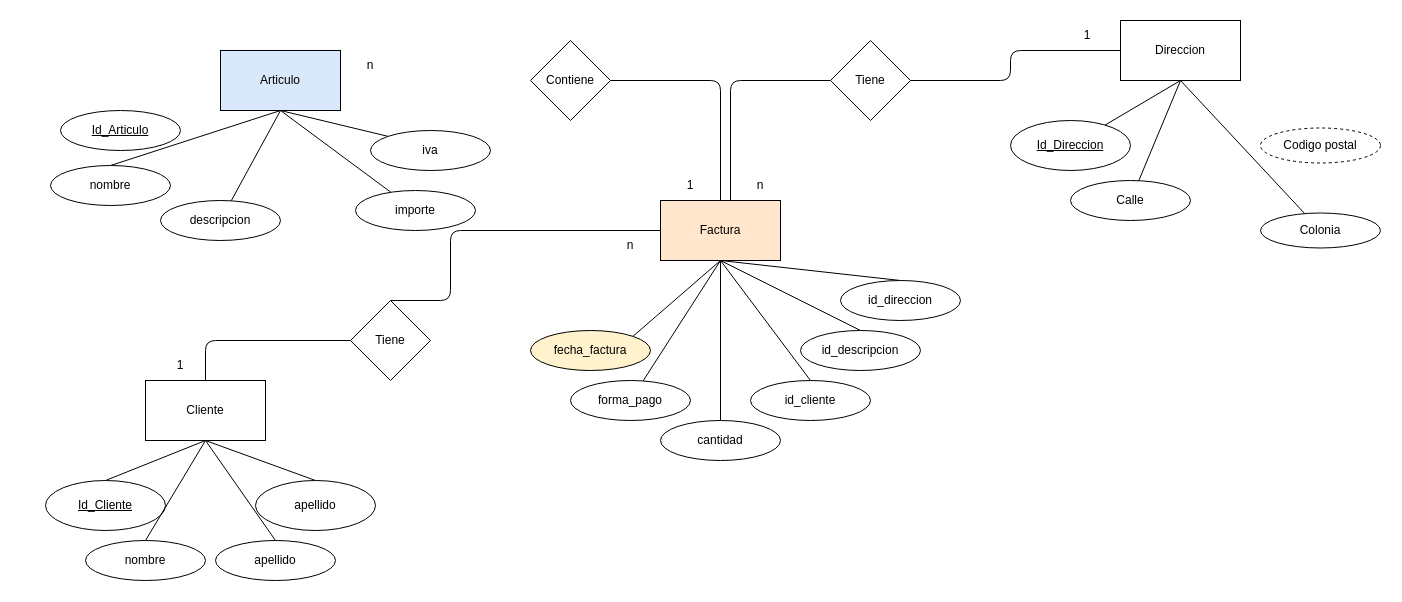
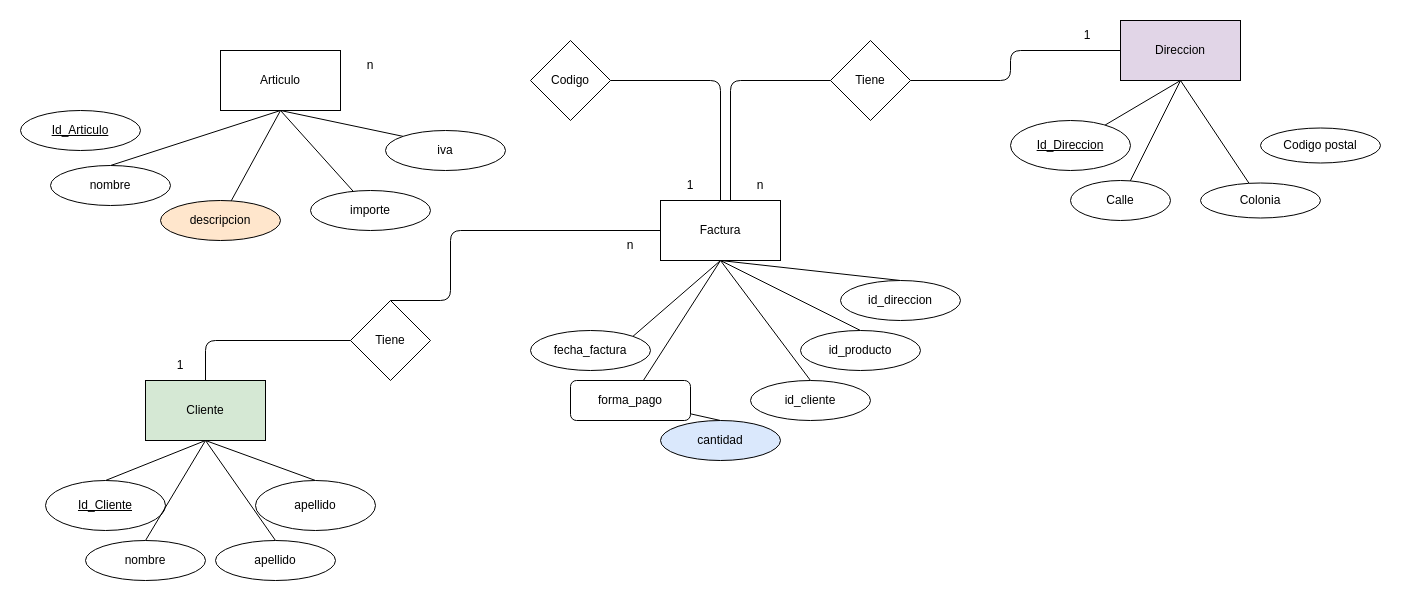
node "Direccion": fillcolor #ffffff -> #e1d5e7
node "Articulo": fillcolor #dae8fc -> #ffffff
node "Contiene": label "Contiene" -> "Codigo"
node "Id_Articulo": moved (121, 131) -> (81, 131)
node "Codigo postal": style dashed -> solid
node "iva": moved (431, 151) -> (446, 151)
node "Calle": size 120x40 -> 100x40
node "importe": moved (416, 211) -> (371, 211)
node "descripcion": fillcolor #ffffff -> #ffe6cc
node "Factura": fillcolor #ffe6cc -> #ffffff
node "Colonia": moved (1321, 231) -> (1261, 201)
edge "Factura" -- "cantidad": now "forma_pago" -- "cantidad"
node "fecha_factura": fillcolor #fff2cc -> #ffffff
node "id_descripcion": label "id_descripcion" -> "id_producto"
node "forma_pago": shape ellipse -> rounded rectangle
node "Cliente": fillcolor #ffffff -> #d5e8d4
node "cantidad": fillcolor #ffffff -> #dae8fc
